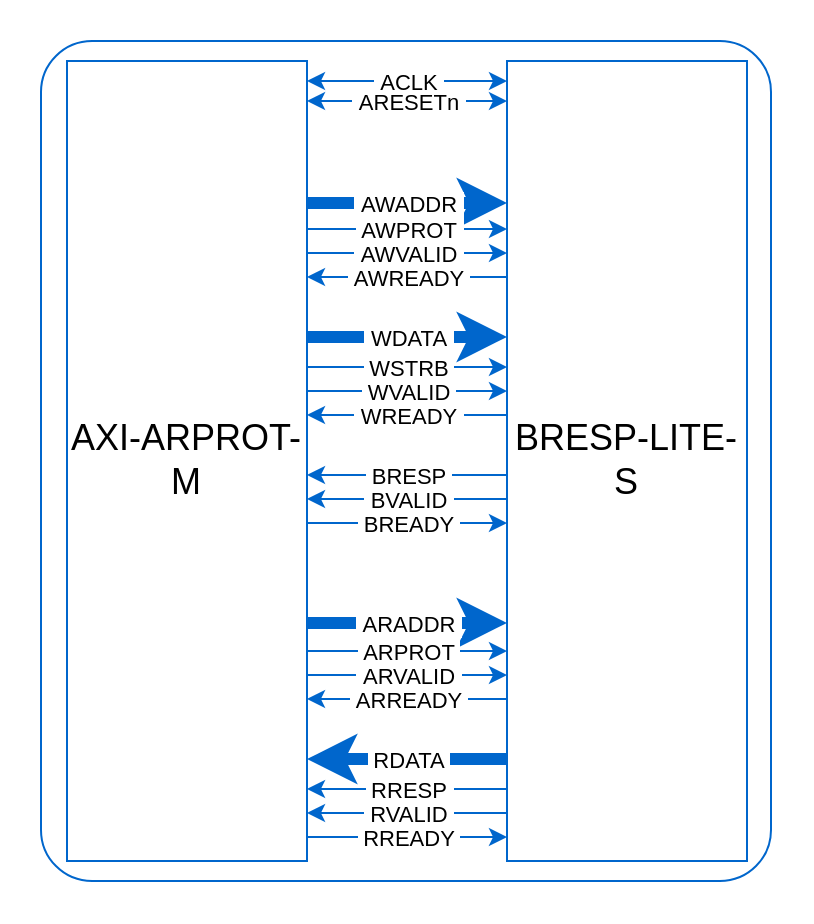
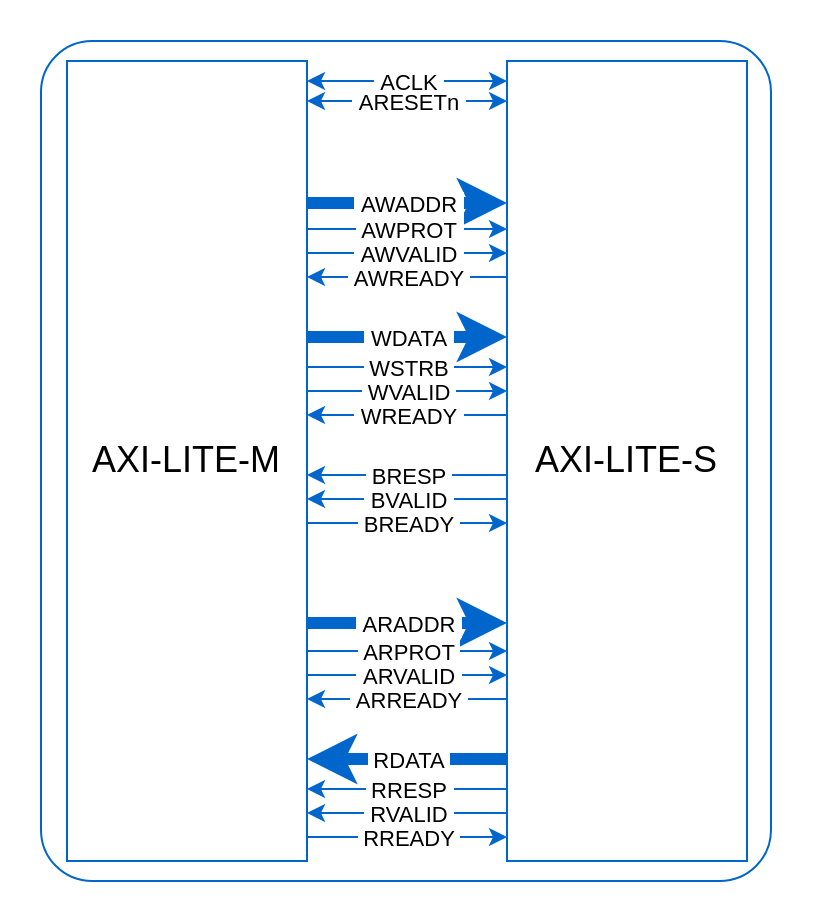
node "AXI-ARPROT-M": label "AXI-ARPROT-M" -> "AXI-LITE-M"
node "BRESP-LITE-S": label "BRESP-LITE-S" -> "AXI-LITE-S"
